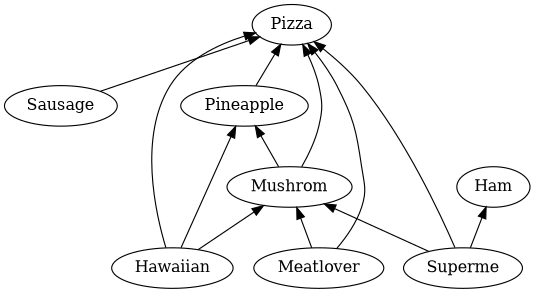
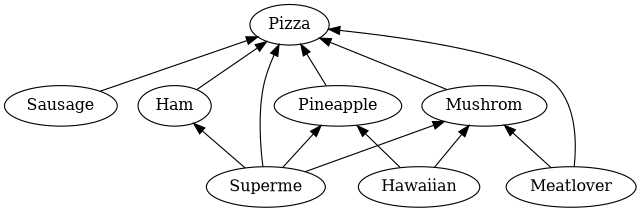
edge "Hawaiian" -> "Pizza": now "Ham" -> "Pizza"
edge "Mushrom" -> "Pineapple": now "Superme" -> "Pineapple"
